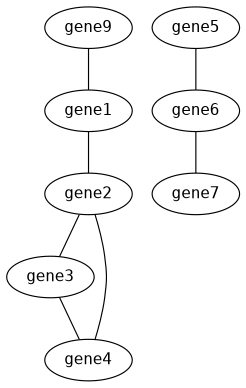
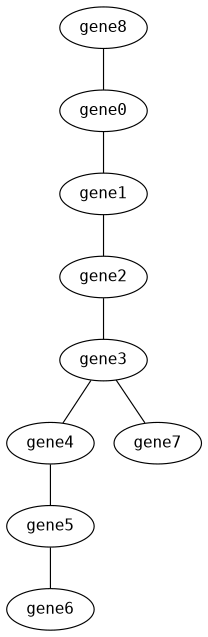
node "gene9": label "gene9" -> "gene0"
node "gene8": added
edge "gene6" -- "gene7": now "gene3" -- "gene7"
edge "gene2" -- "gene4": now "gene5" -- "gene4"
